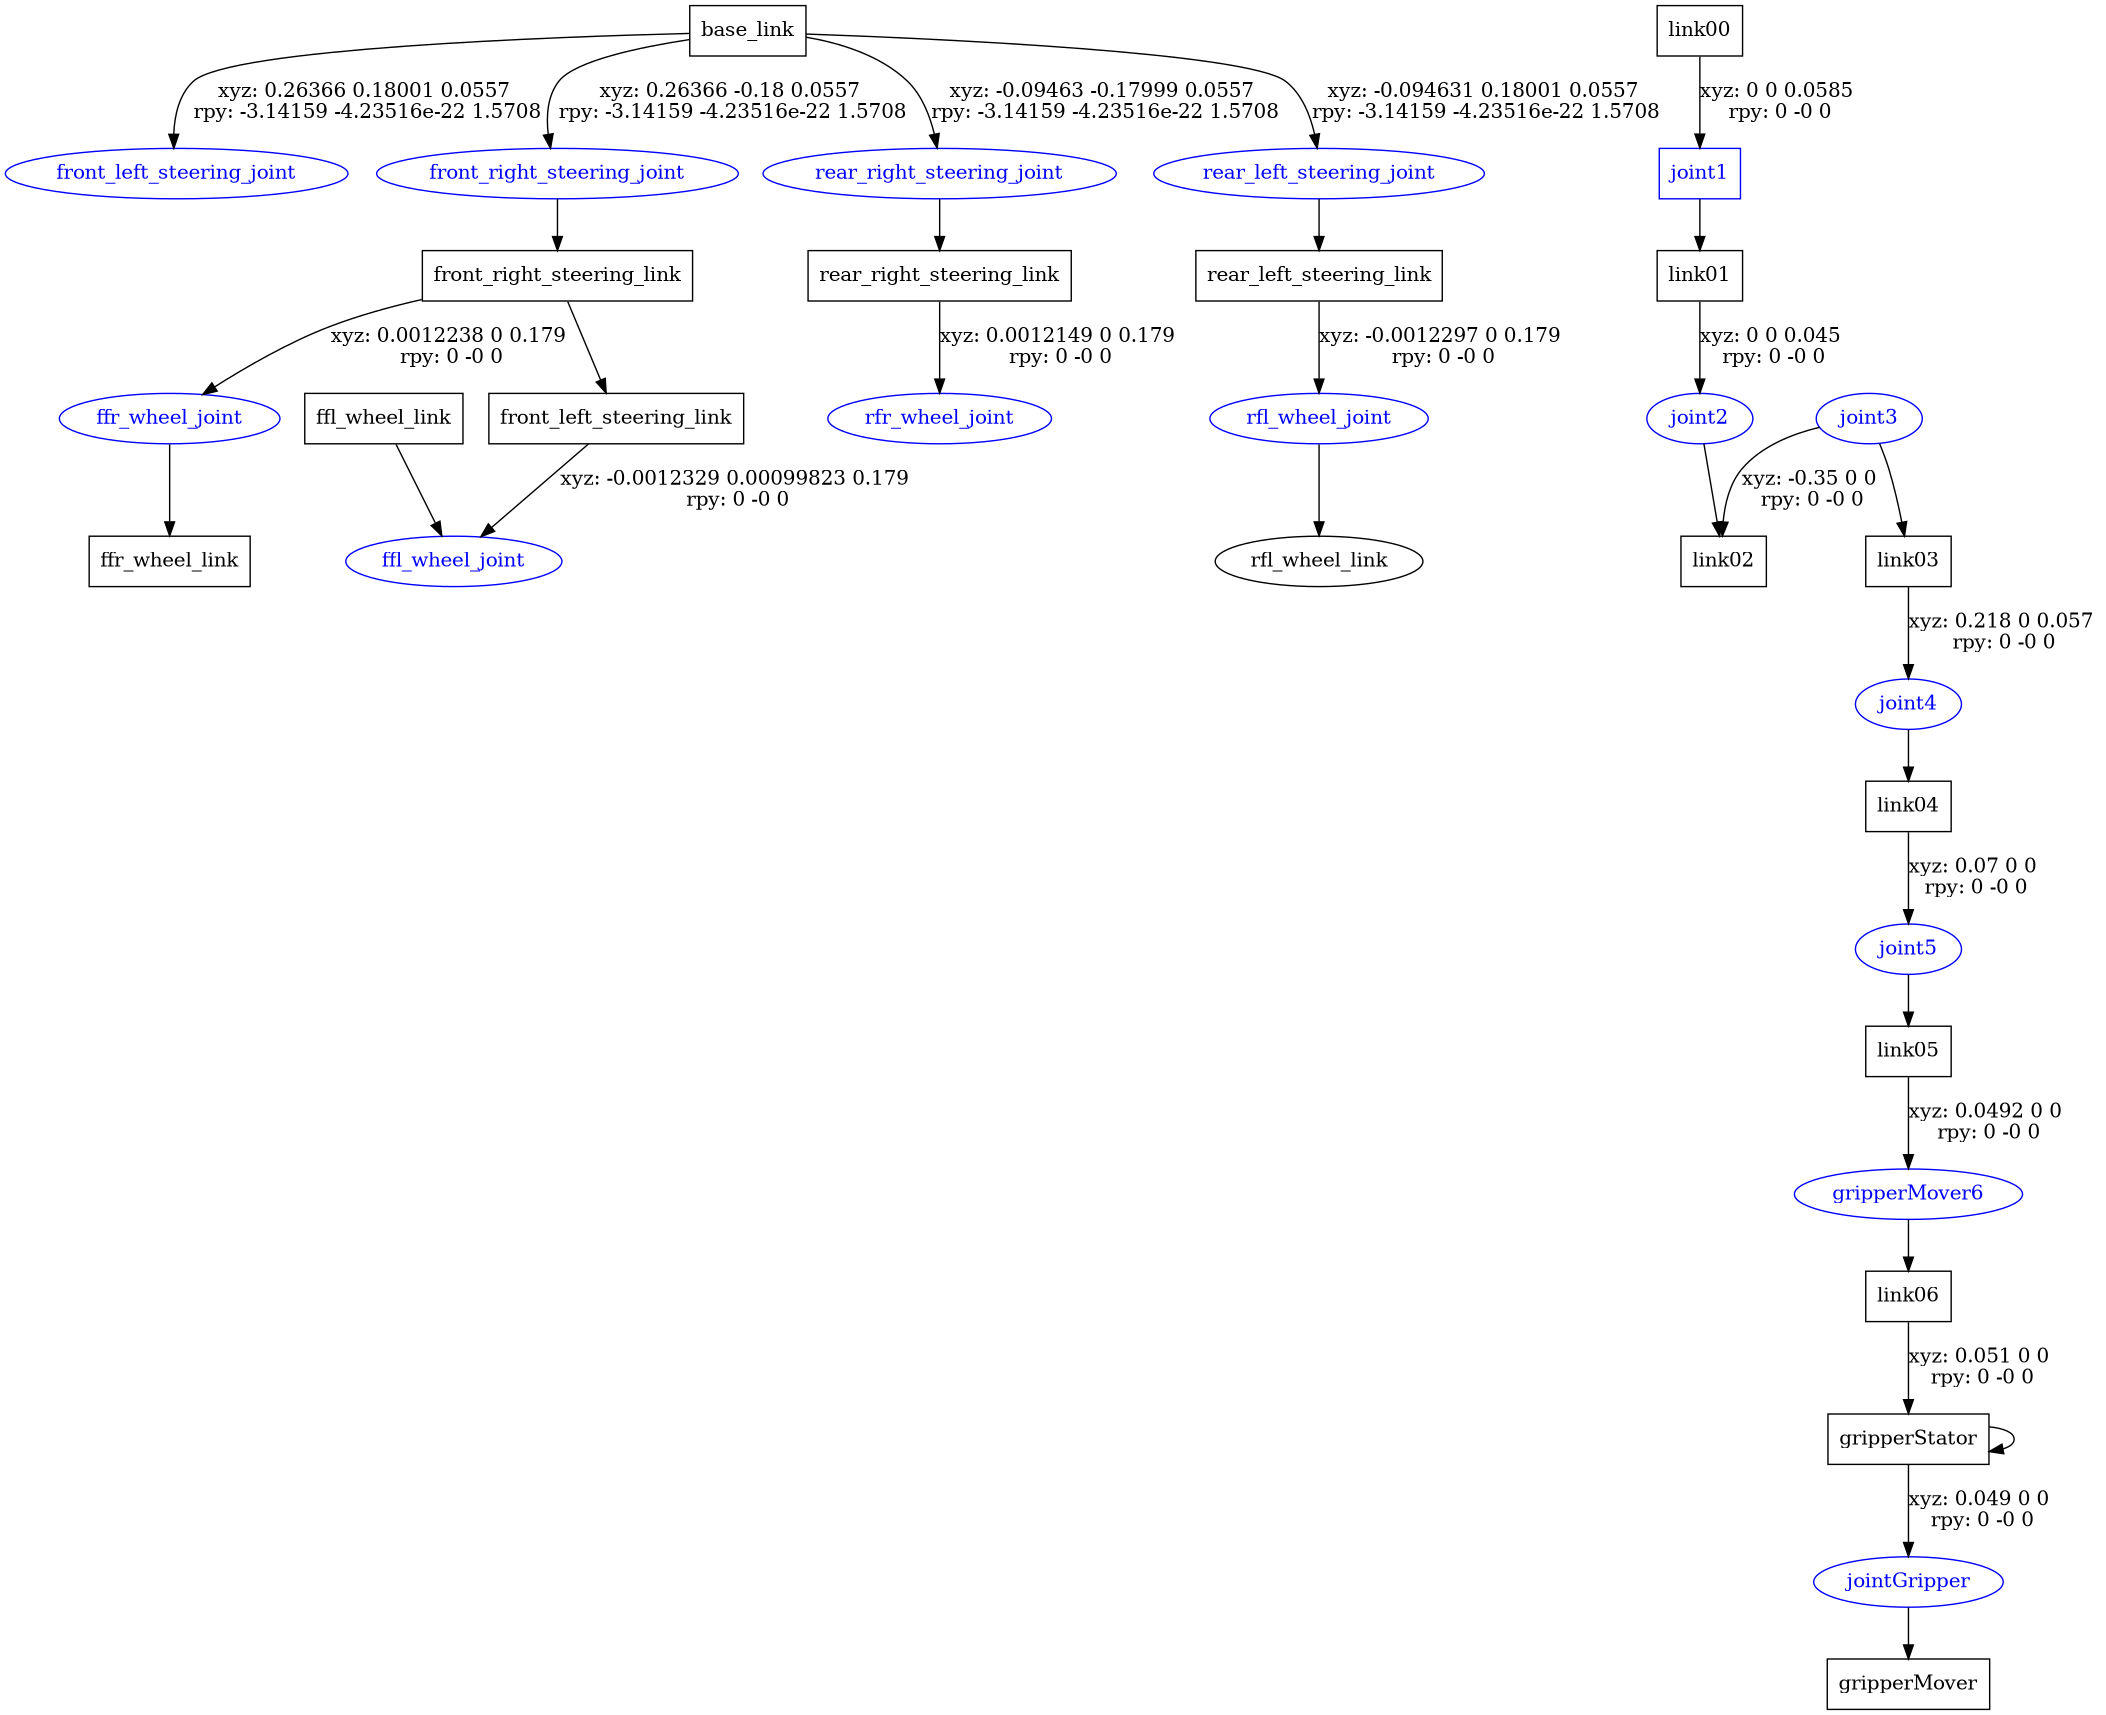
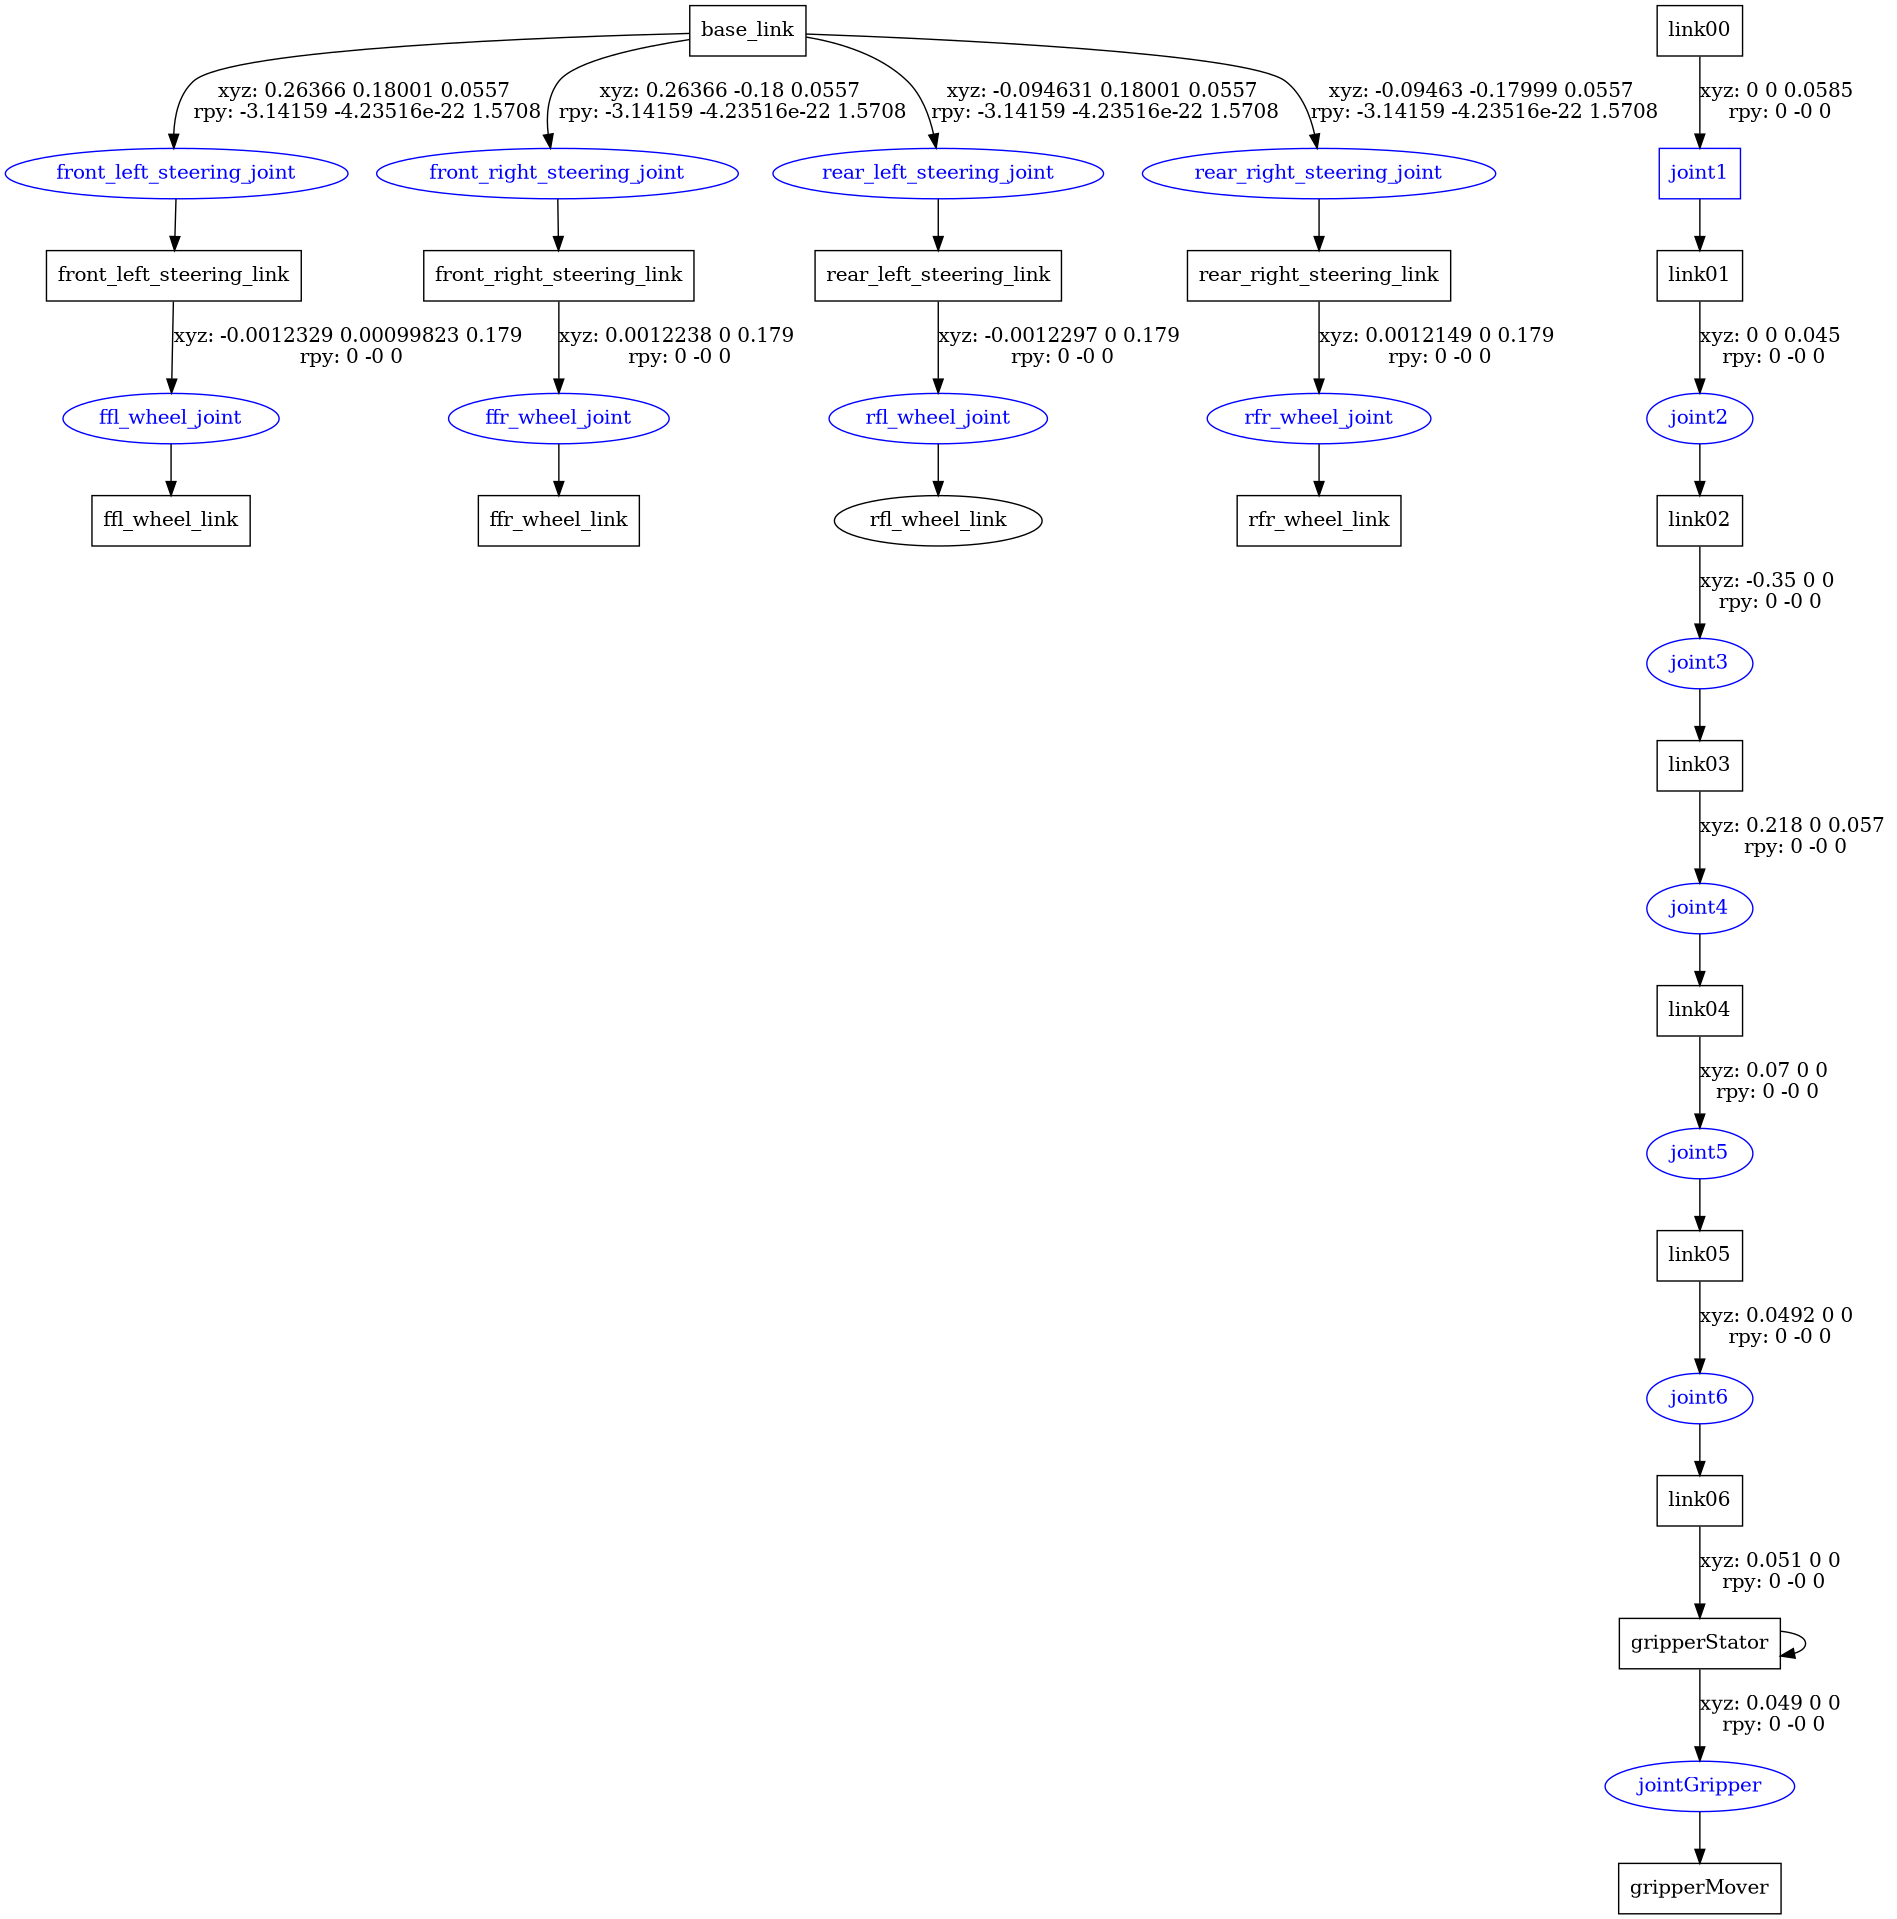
edge "front_right_steering_link" -> "front_left_steering_link": now "front_left_steering_joint" -> "front_left_steering_link"
edge "joint3" -> "link02": reversed
edge "ffl_wheel_link" -> "ffl_wheel_joint": reversed
node "rfr_wheel_link": added
node "gripperMover6": label "gripperMover6" -> "joint6"
